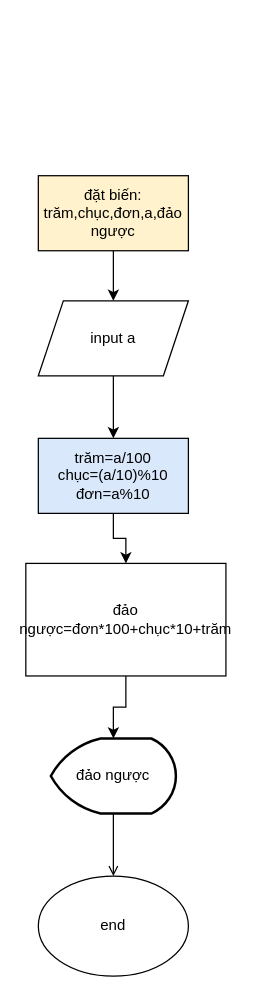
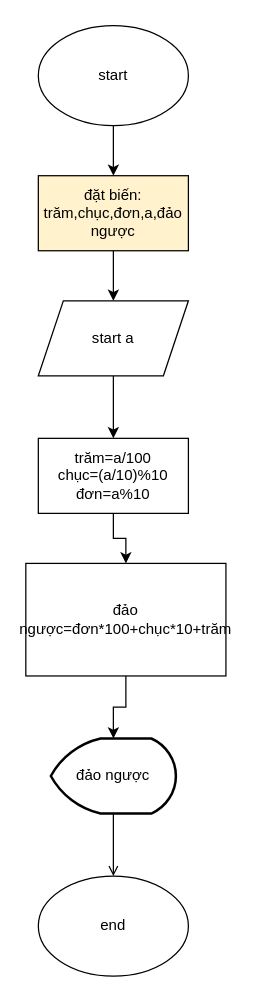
node "start": added
edge "start" -> "đặt biến: trăm,chục,đơn,a,đảo ngược": added
node "input a": label "input a" -> "start a"
node "trăm=a/100 chục=(a/10)%10 đơn=a%10": fillcolor #dae8fc -> #ffffff
